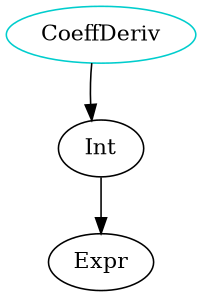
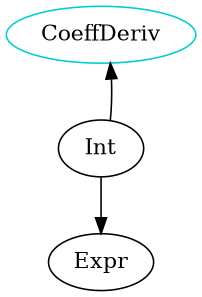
edge "CoeffDeriv" -> "Int": reversed
